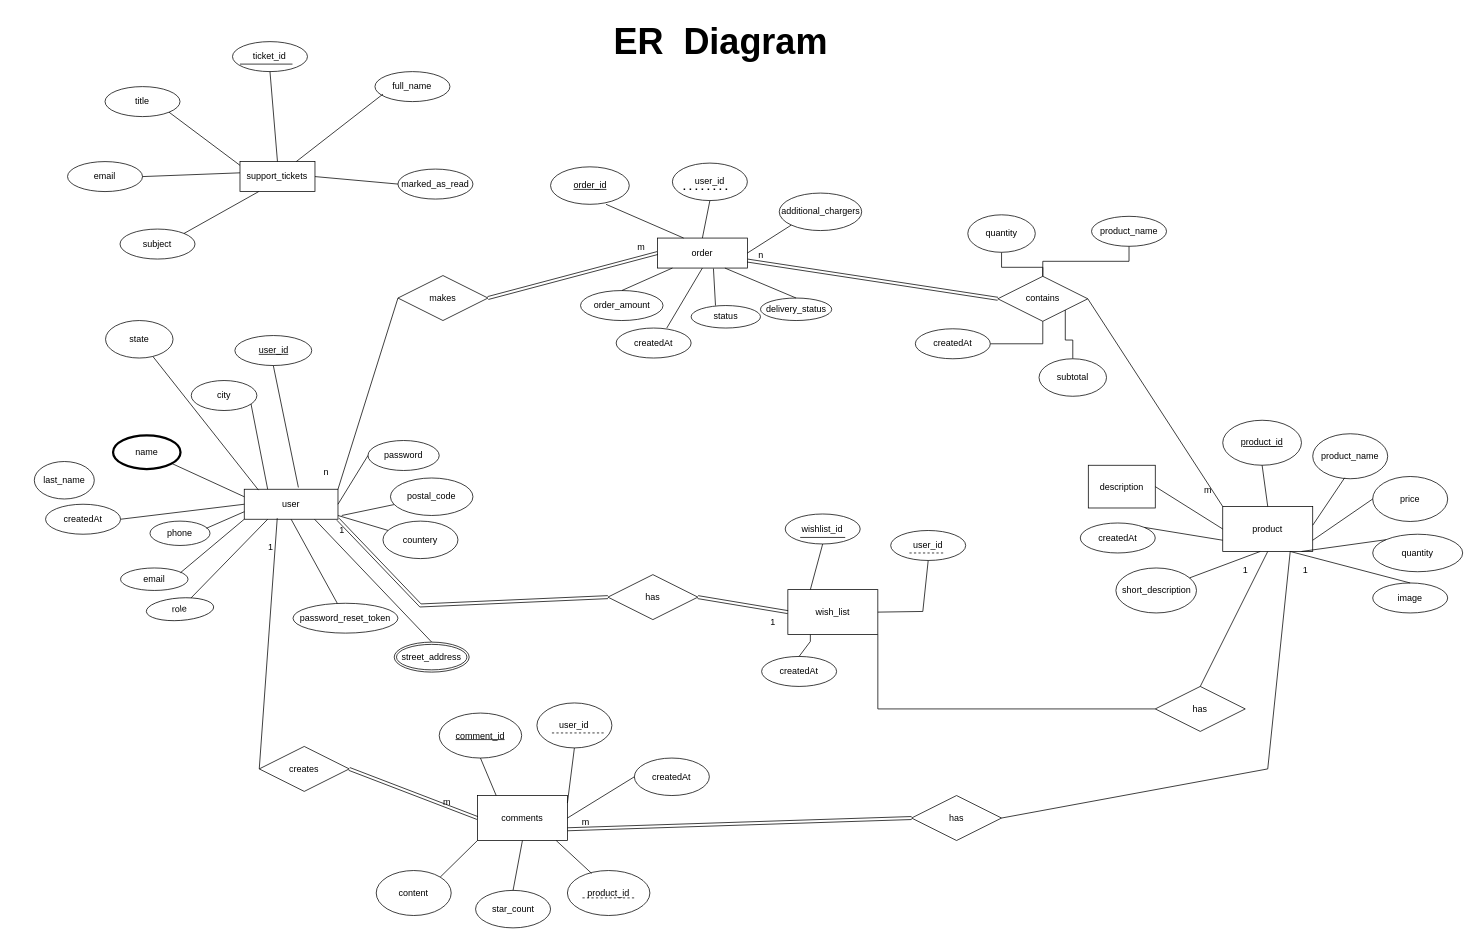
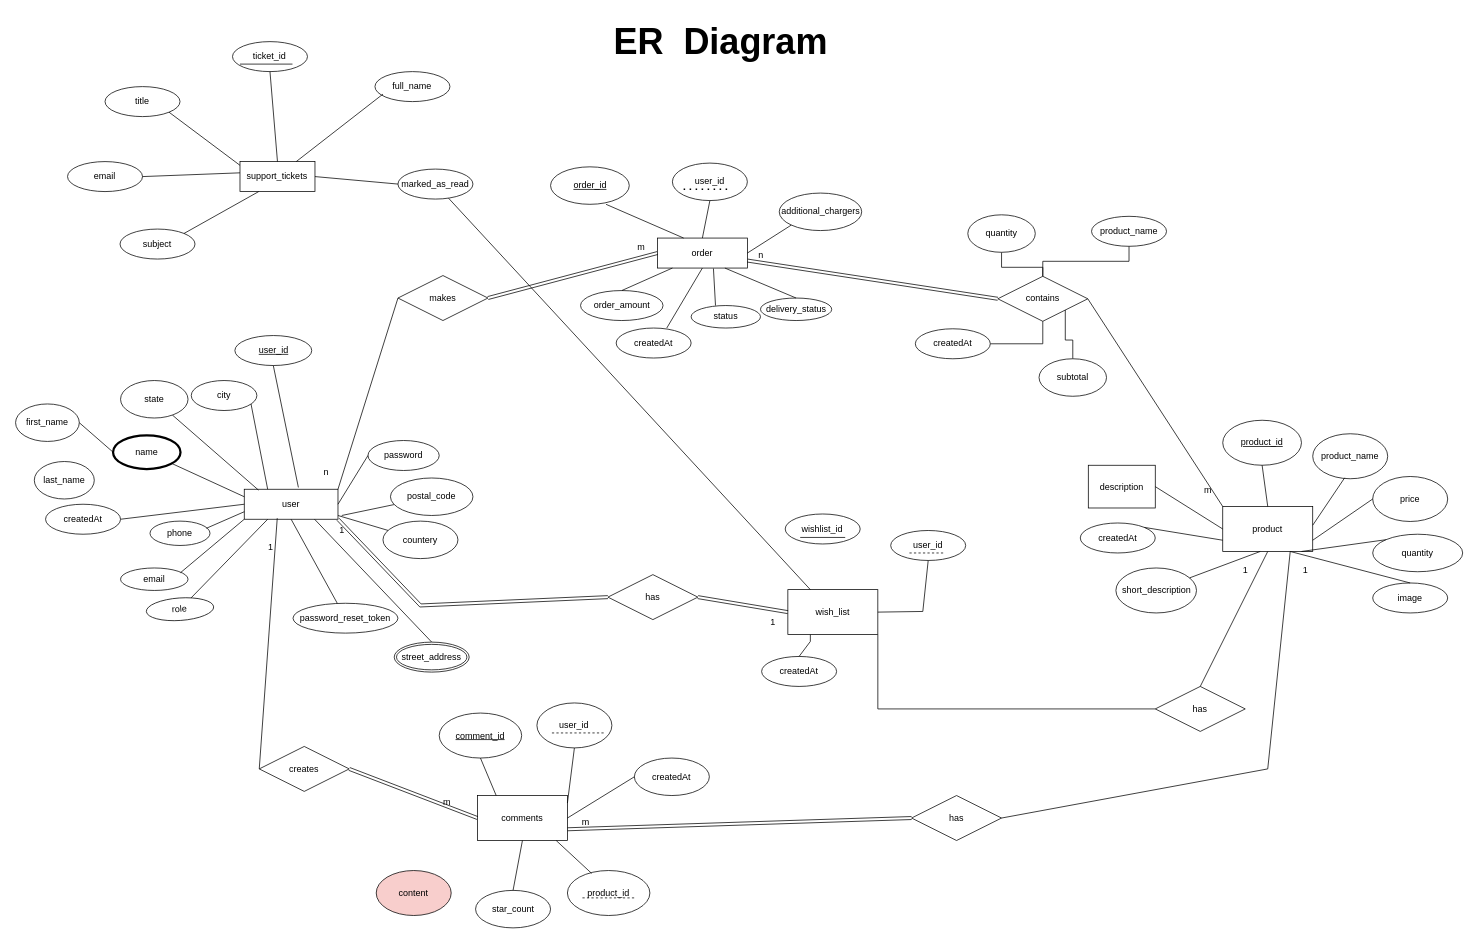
node "state": moved (139, 339) -> (154, 399)
node "first_name": added
edge "first_name" -- "name": added
edge "wishlist_id" -- "wish_list": now "marked_as_read" -- "wish_list"
edge "comments" -- "content": removed
node "content": fillcolor #ffffff -> #f8cecc
